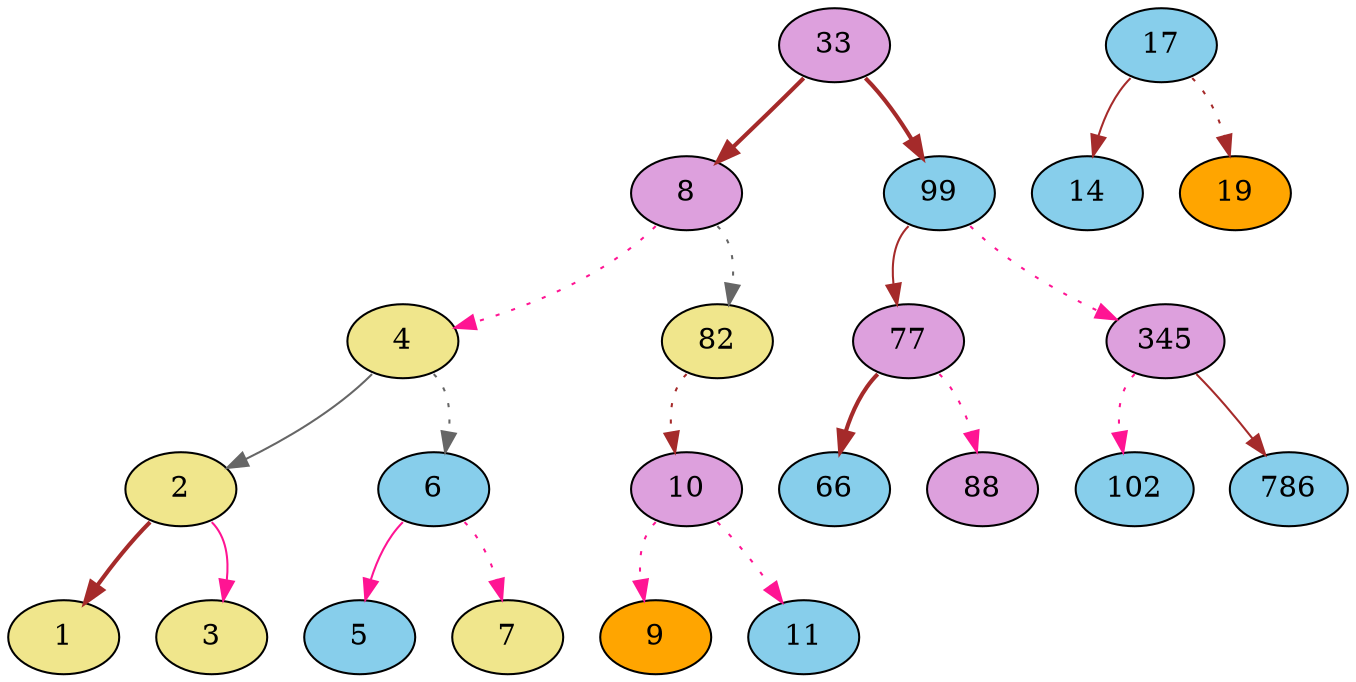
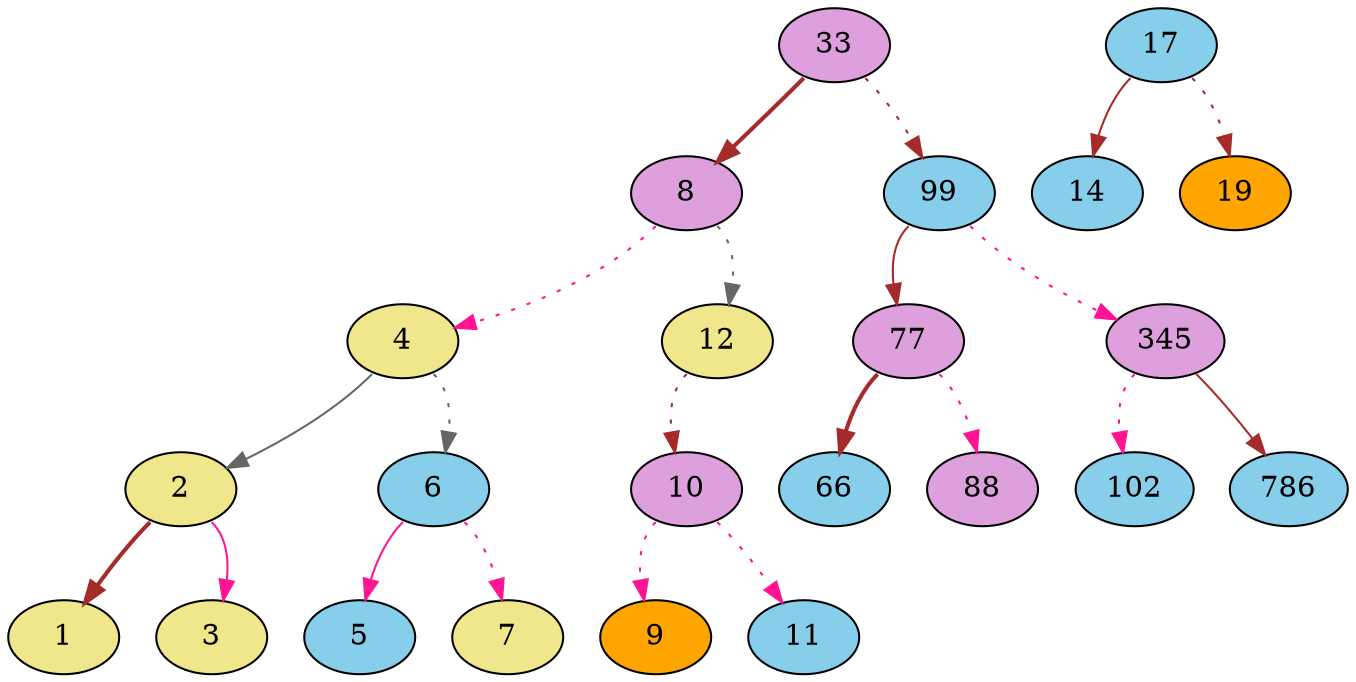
edge "33" -> "99": style bold -> dotted
node "82": label "82" -> "12"
